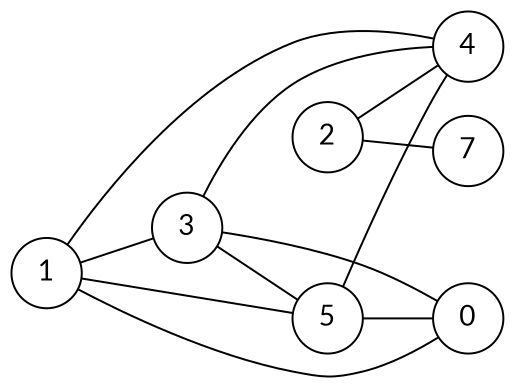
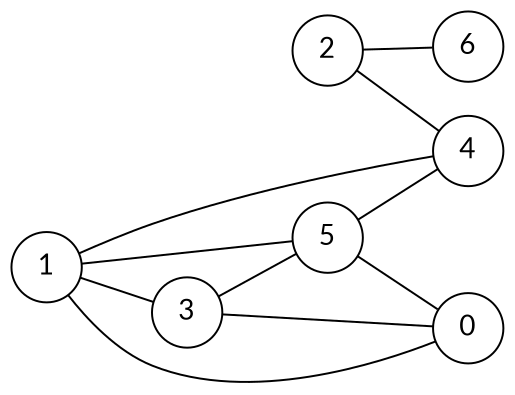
edge "4" -- "3": removed
node "7": label "7" -> "6"
